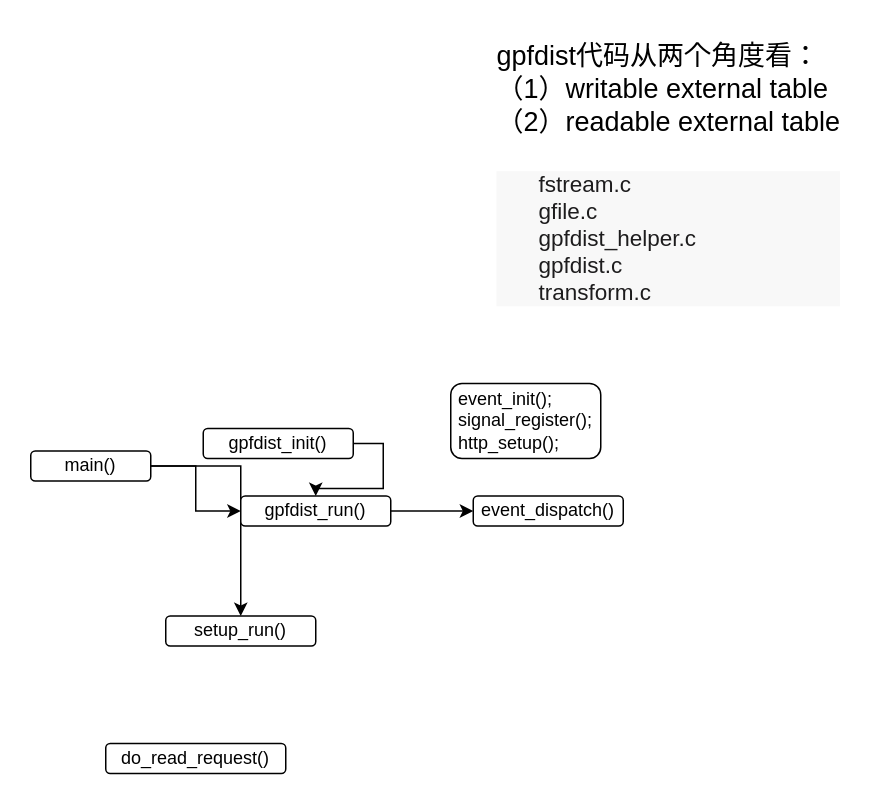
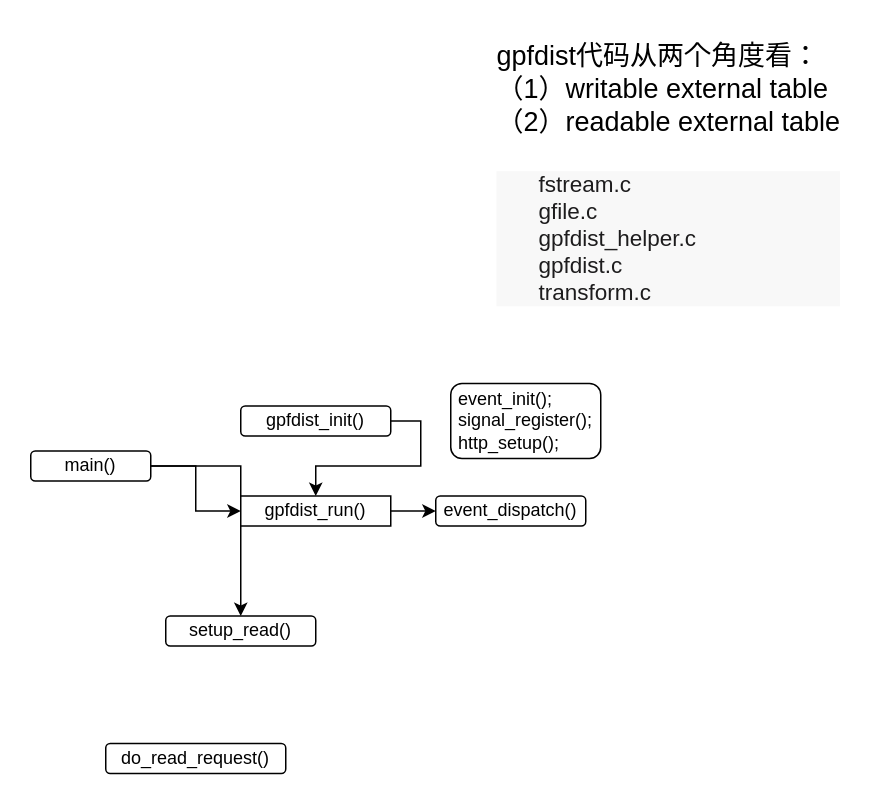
node "gpfdist_init()": moved (278, 443) -> (316, 421)
node "gpfdist_run()": shape rounded rectangle -> rectangle
node "event_dispatch()": moved (548, 511) -> (511, 511)
node "setup_run()": label "setup_run()" -> "setup_read()"
